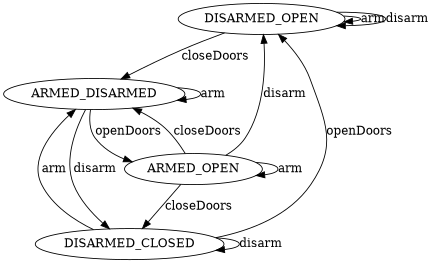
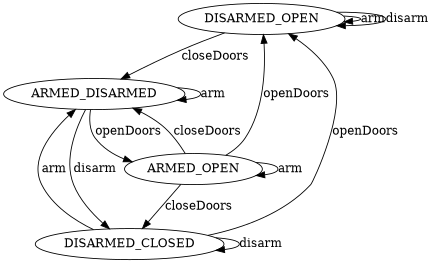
edge "ARMED_OPEN" -> "DISARMED_OPEN": label "disarm" -> "openDoors"
